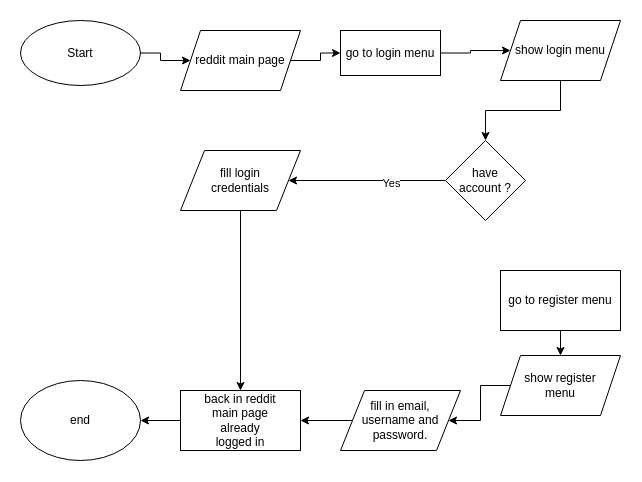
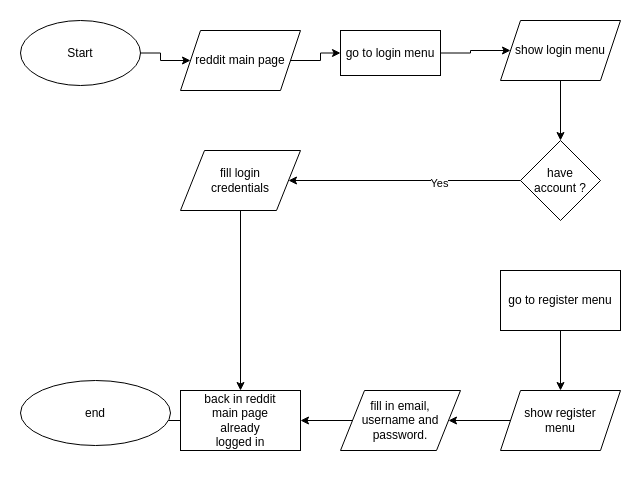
node "have account ?": moved (486, 181) -> (561, 181)
node "show register menu": moved (561, 386) -> (561, 421)
node "end": size 120x80 -> 150x65
